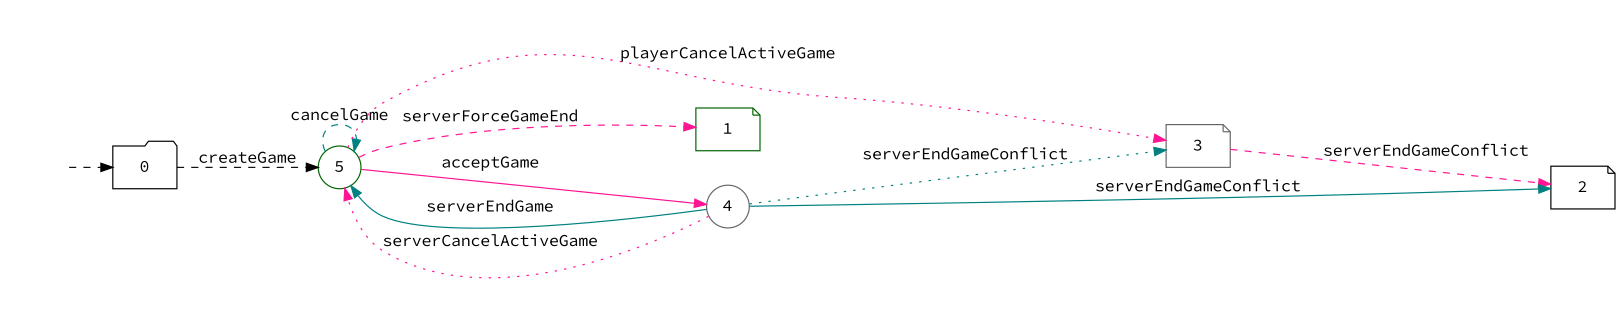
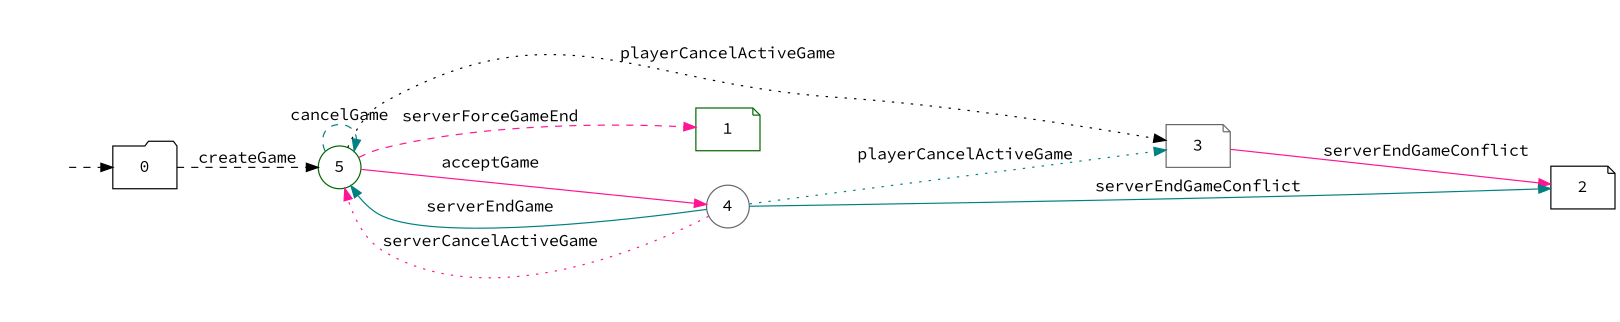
edge "5" -> "3": color deeppink -> black
edge "4" -> "3": label "serverEndGameConflict" -> "playerCancelActiveGame"
edge "3" -> "2": style dashed -> solid
